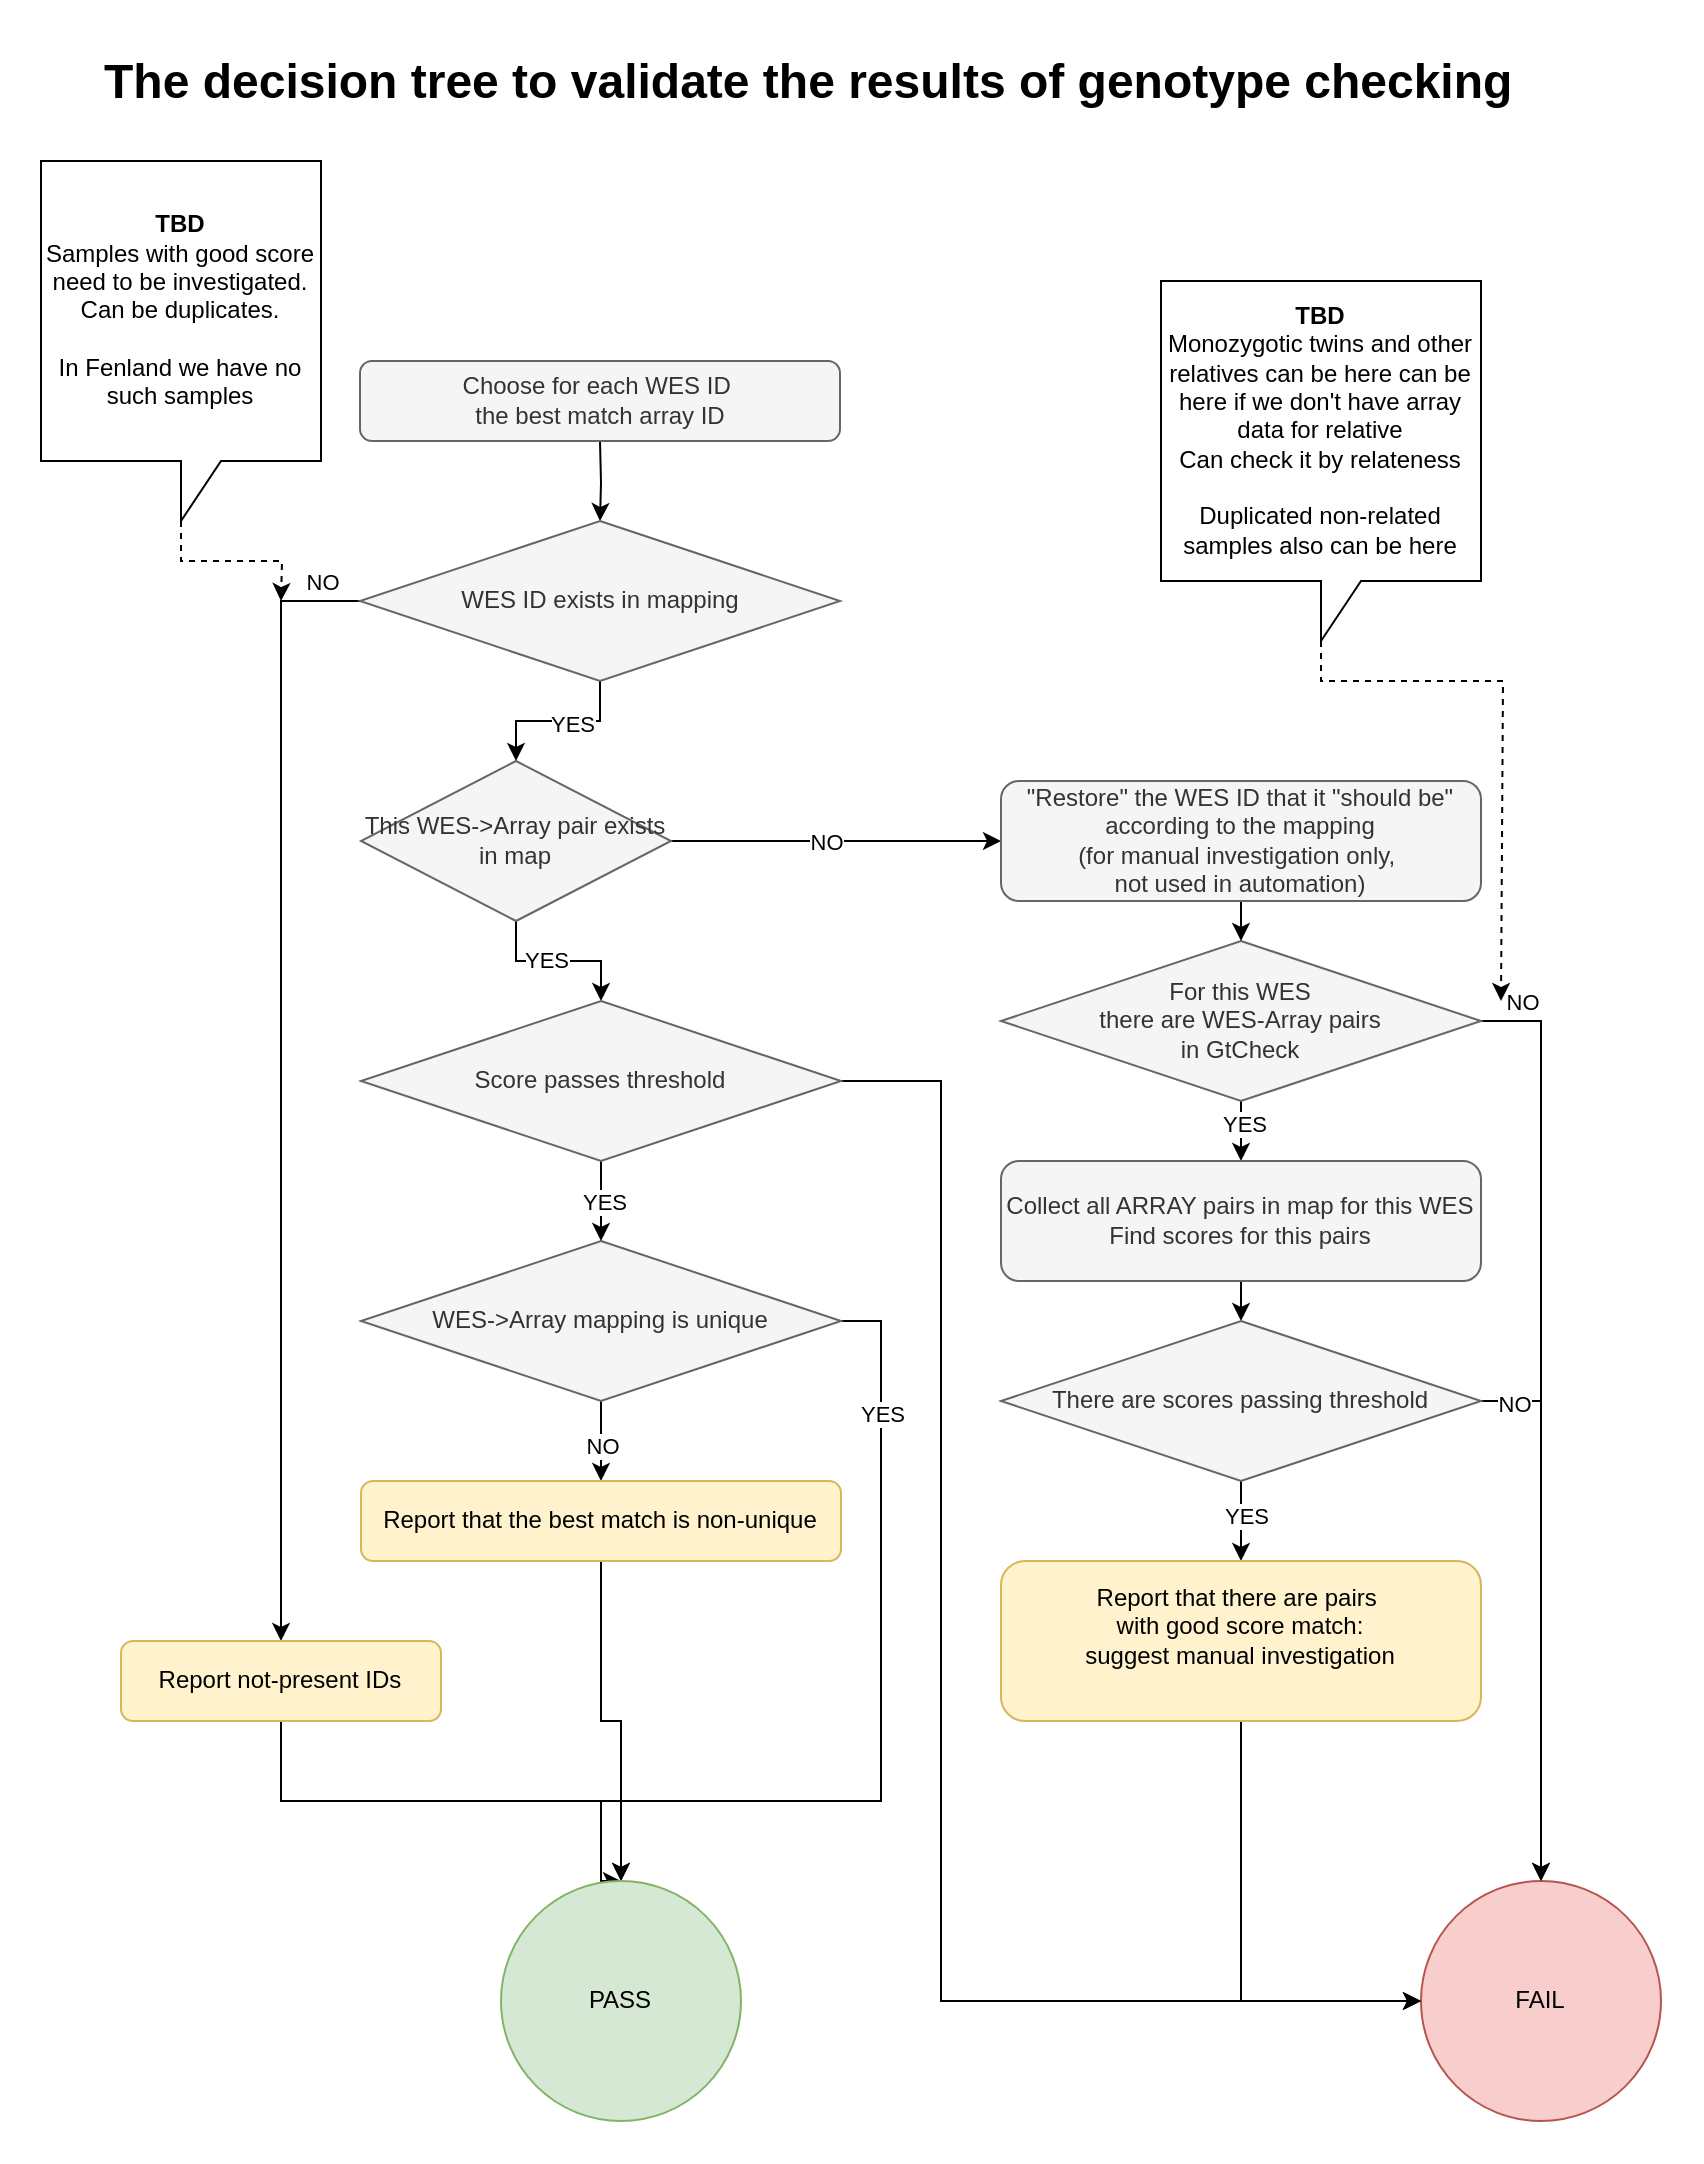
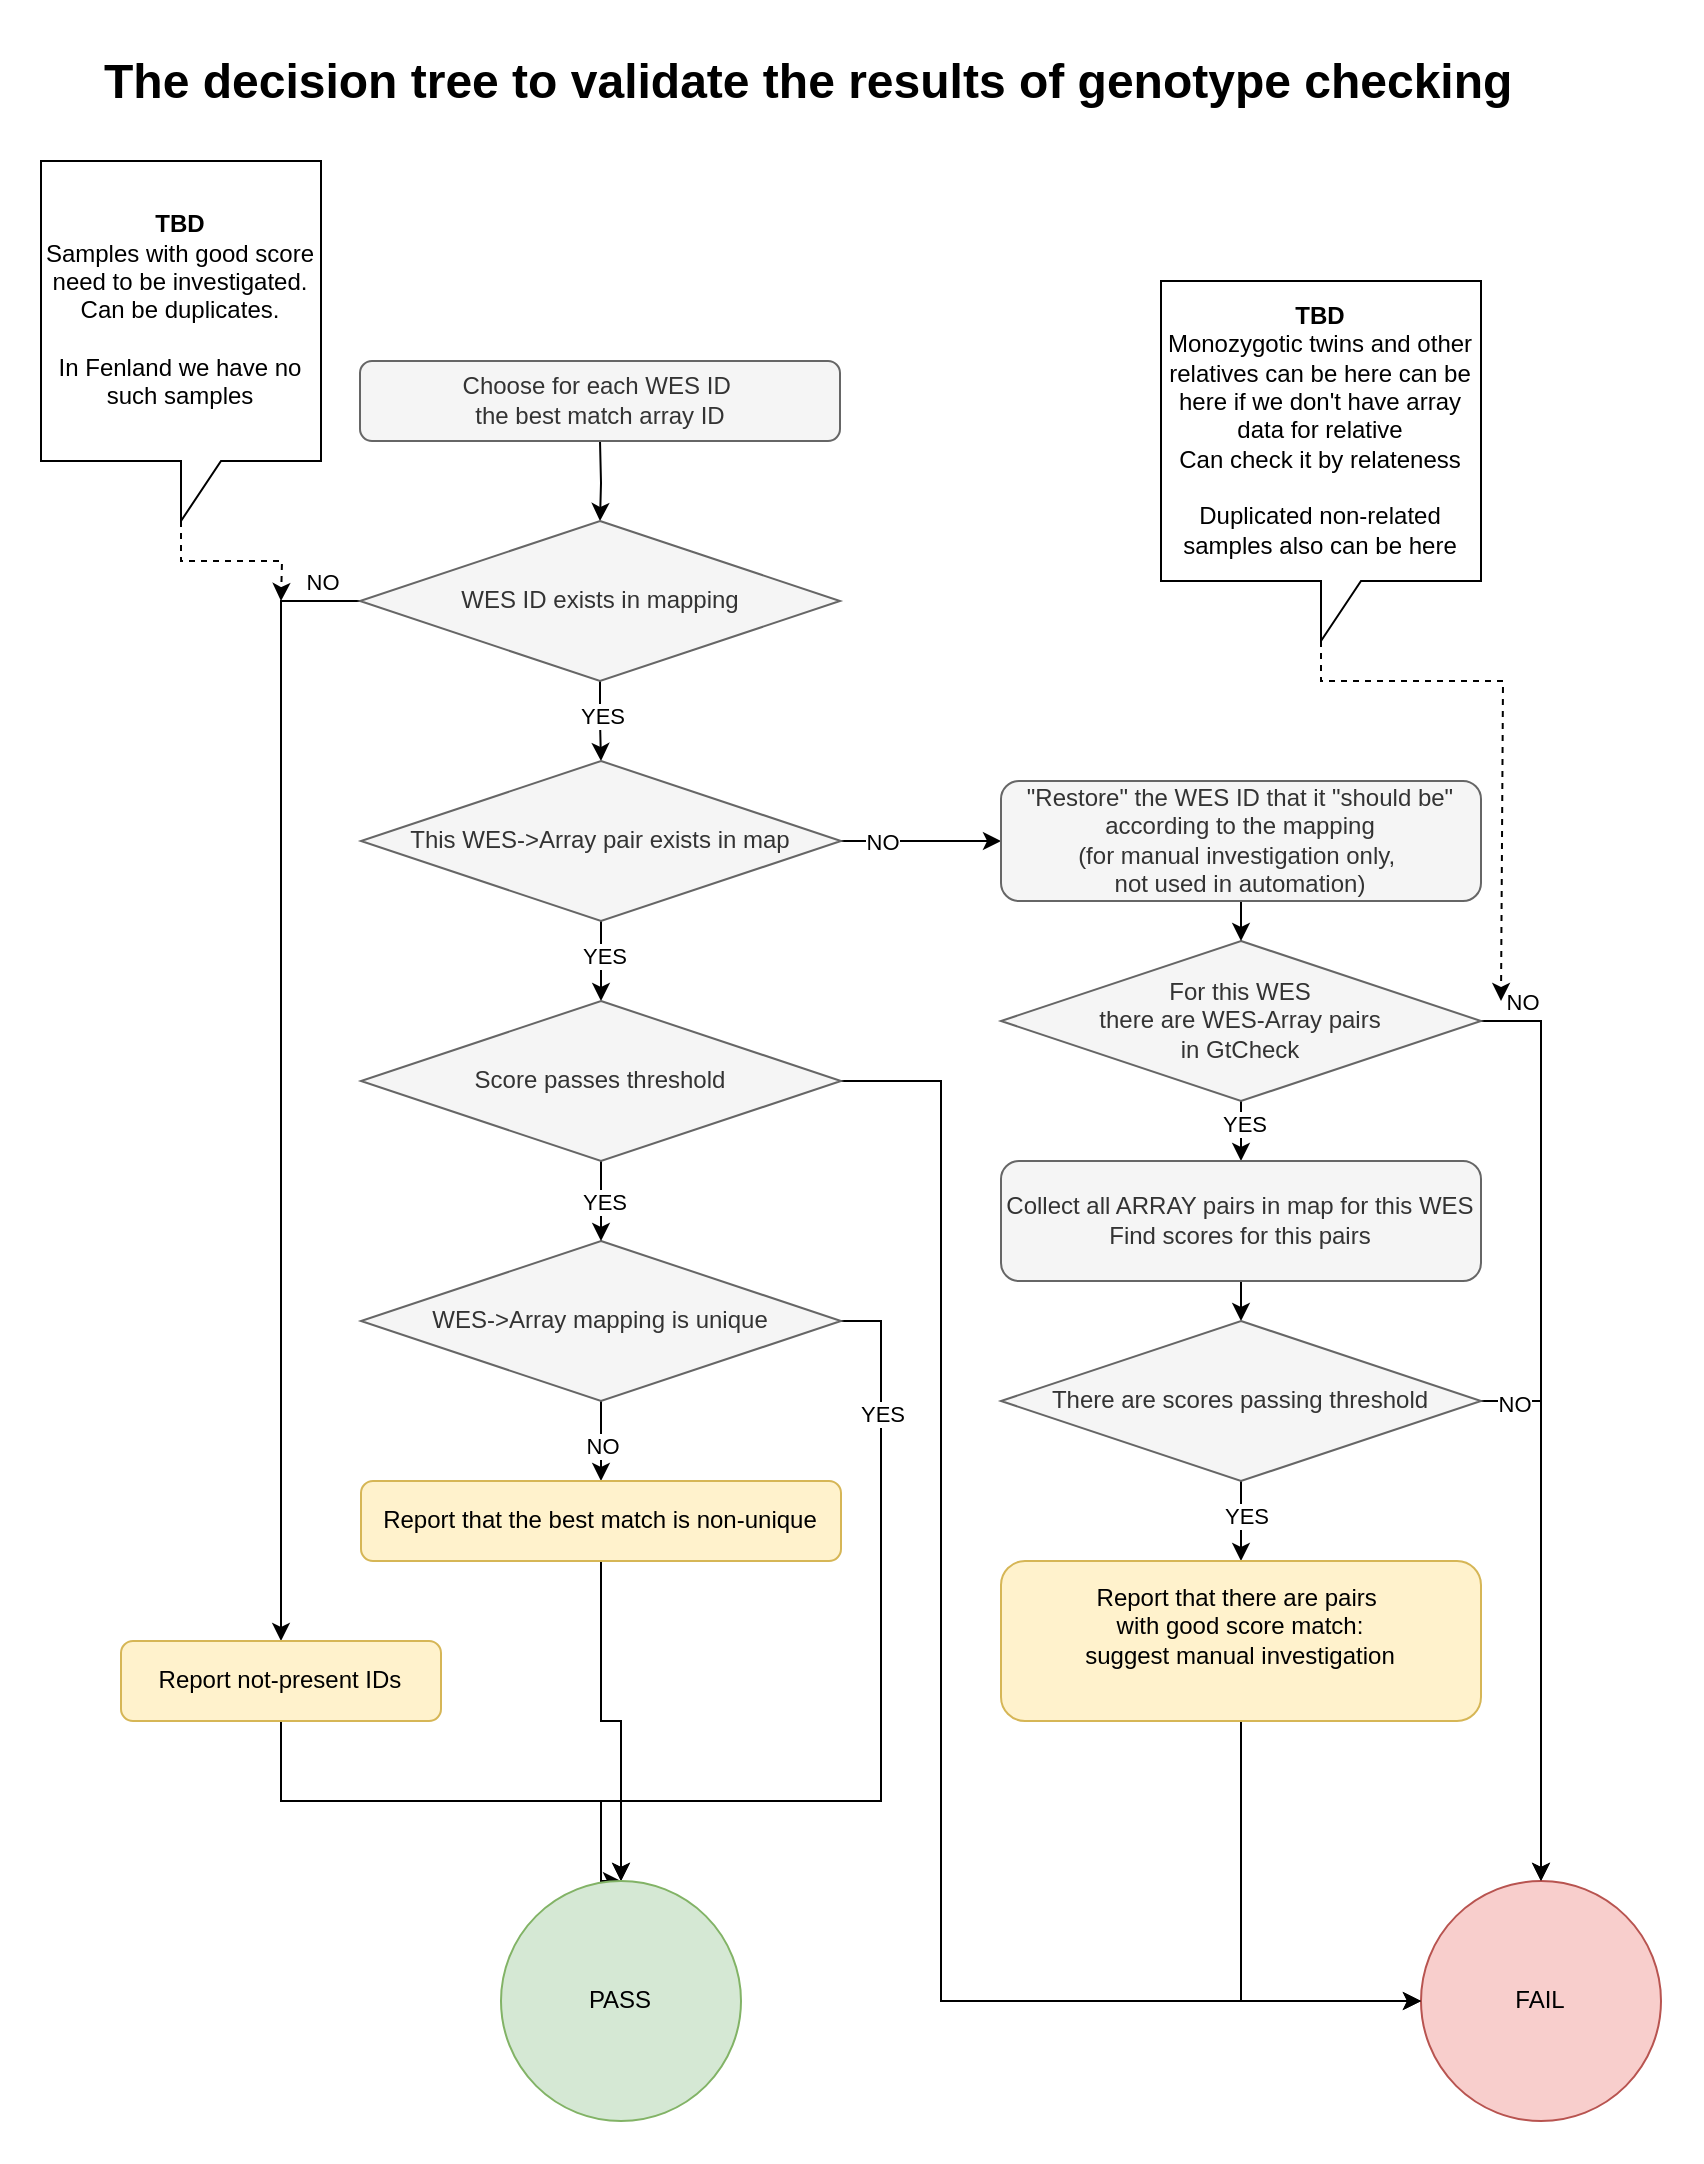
node "This WES->Array pair exists in map": size 310x160 -> 480x160
